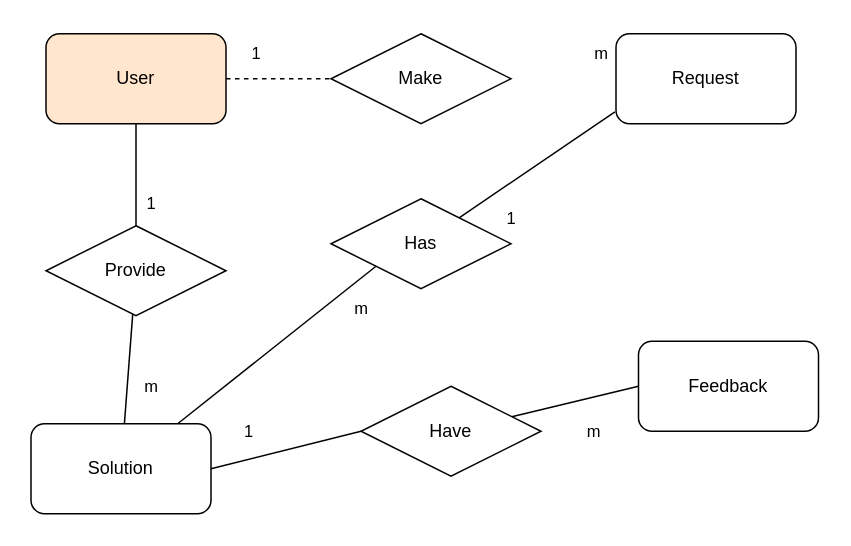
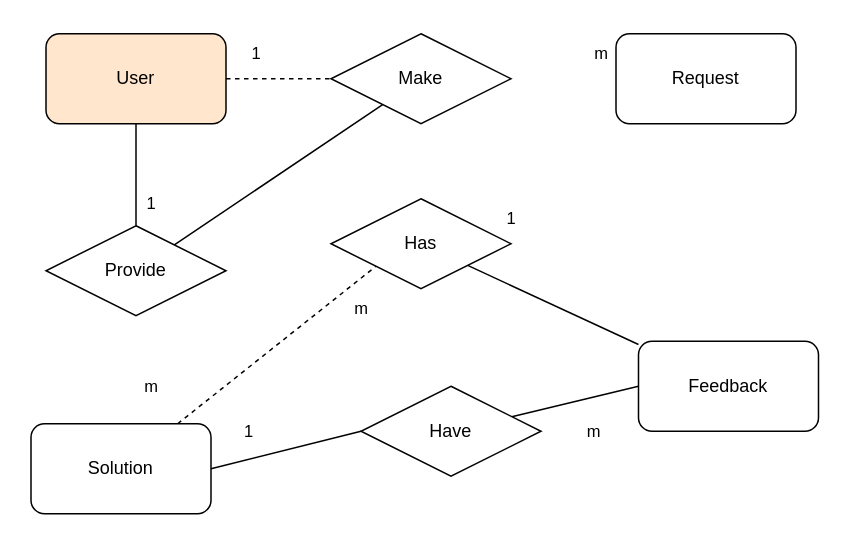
edge "Request" -- "Has": now "Feedback" -- "Has"
edge "Has" -- "Solution": style solid -> dashed
edge "Provide" -- "Solution": now "Provide" -- "Make"
